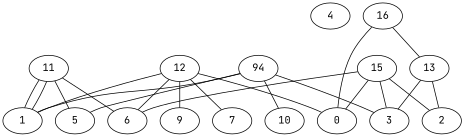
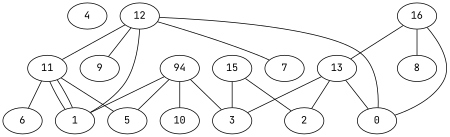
node "8": added
edge "15" -- "6": removed
edge "15" -- "0": now "13" -- "0"
edge "12" -- "6": now "12" -- "11"
